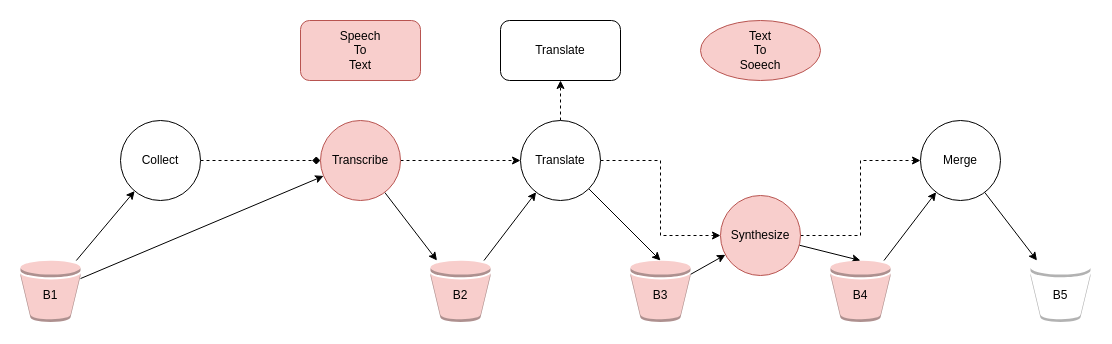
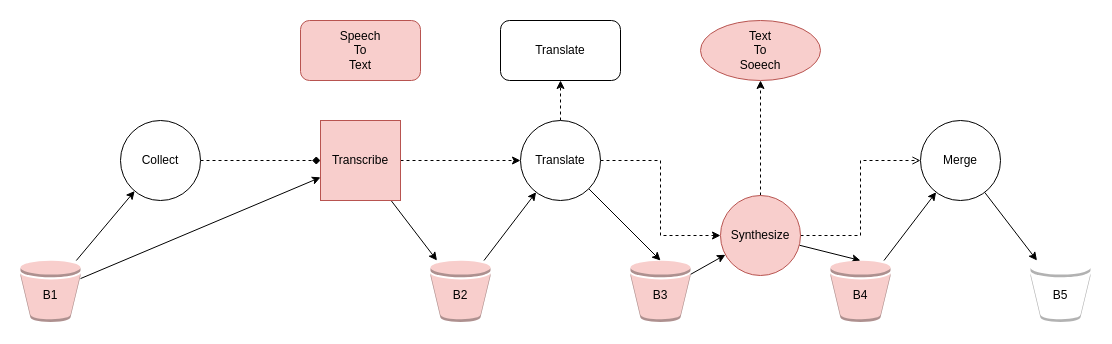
edge "Synthesize" -> "Text To Soeech": added
node "Transcribe": shape ellipse -> rectangle
edge "Synthesize" -> "Merge": arrowhead classic -> open
